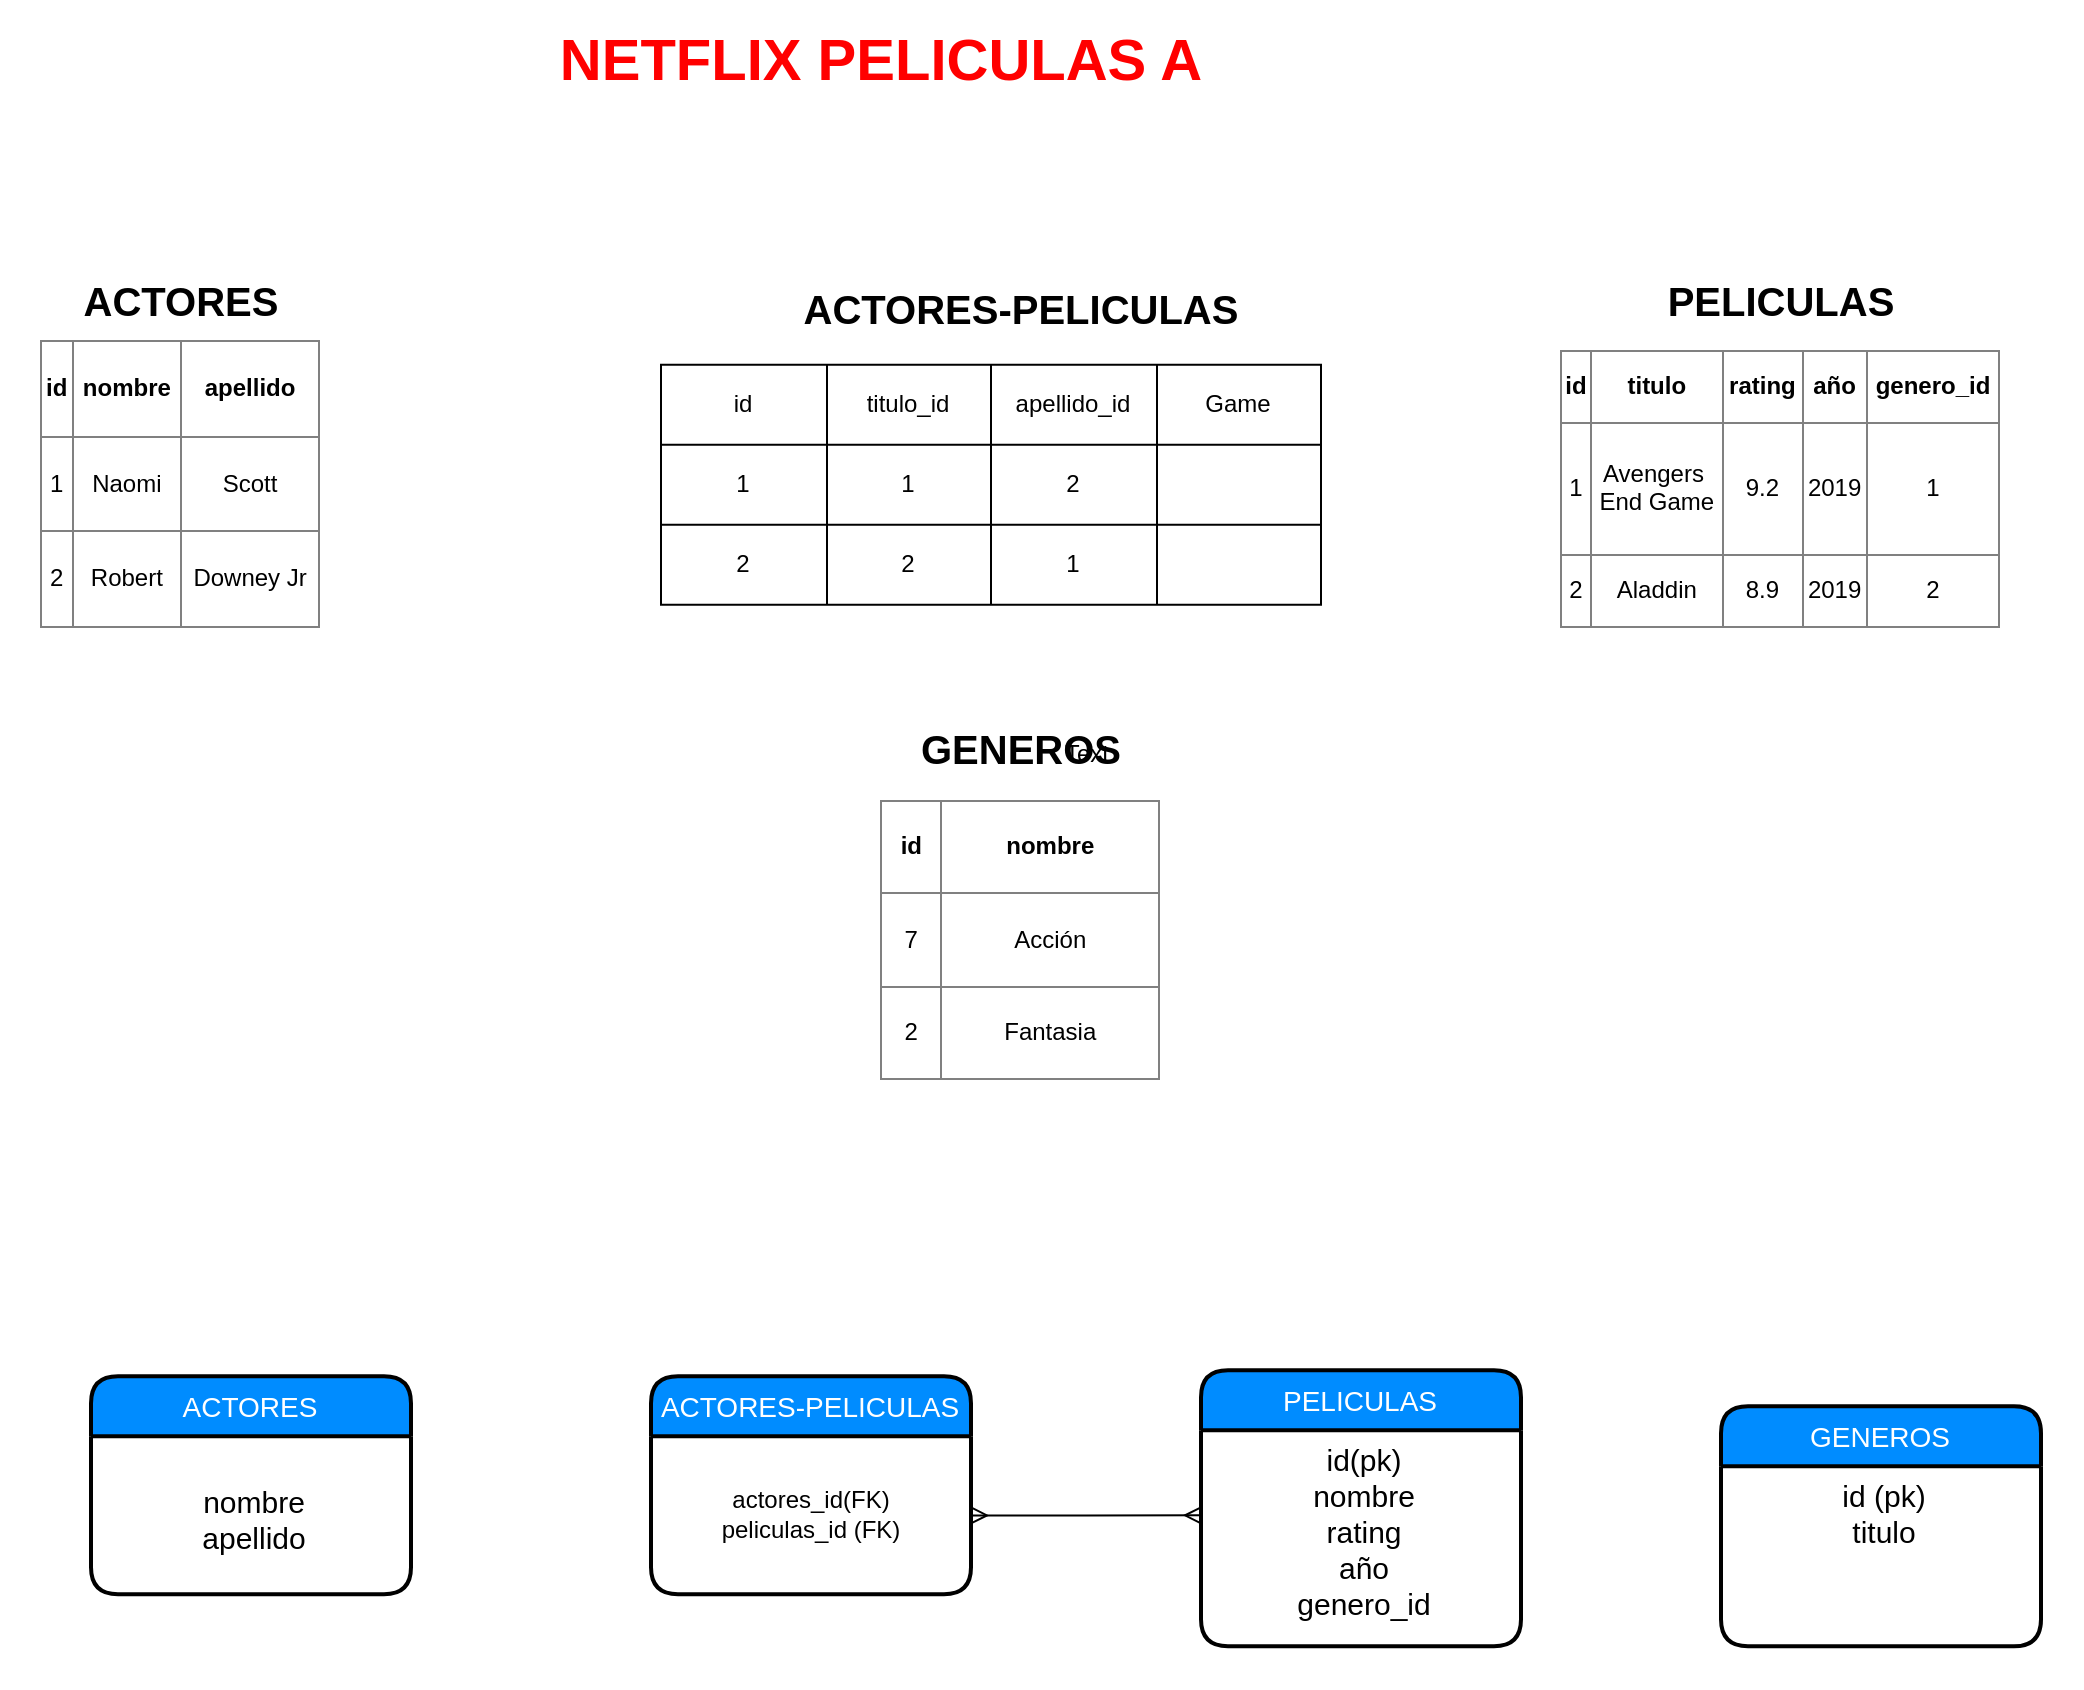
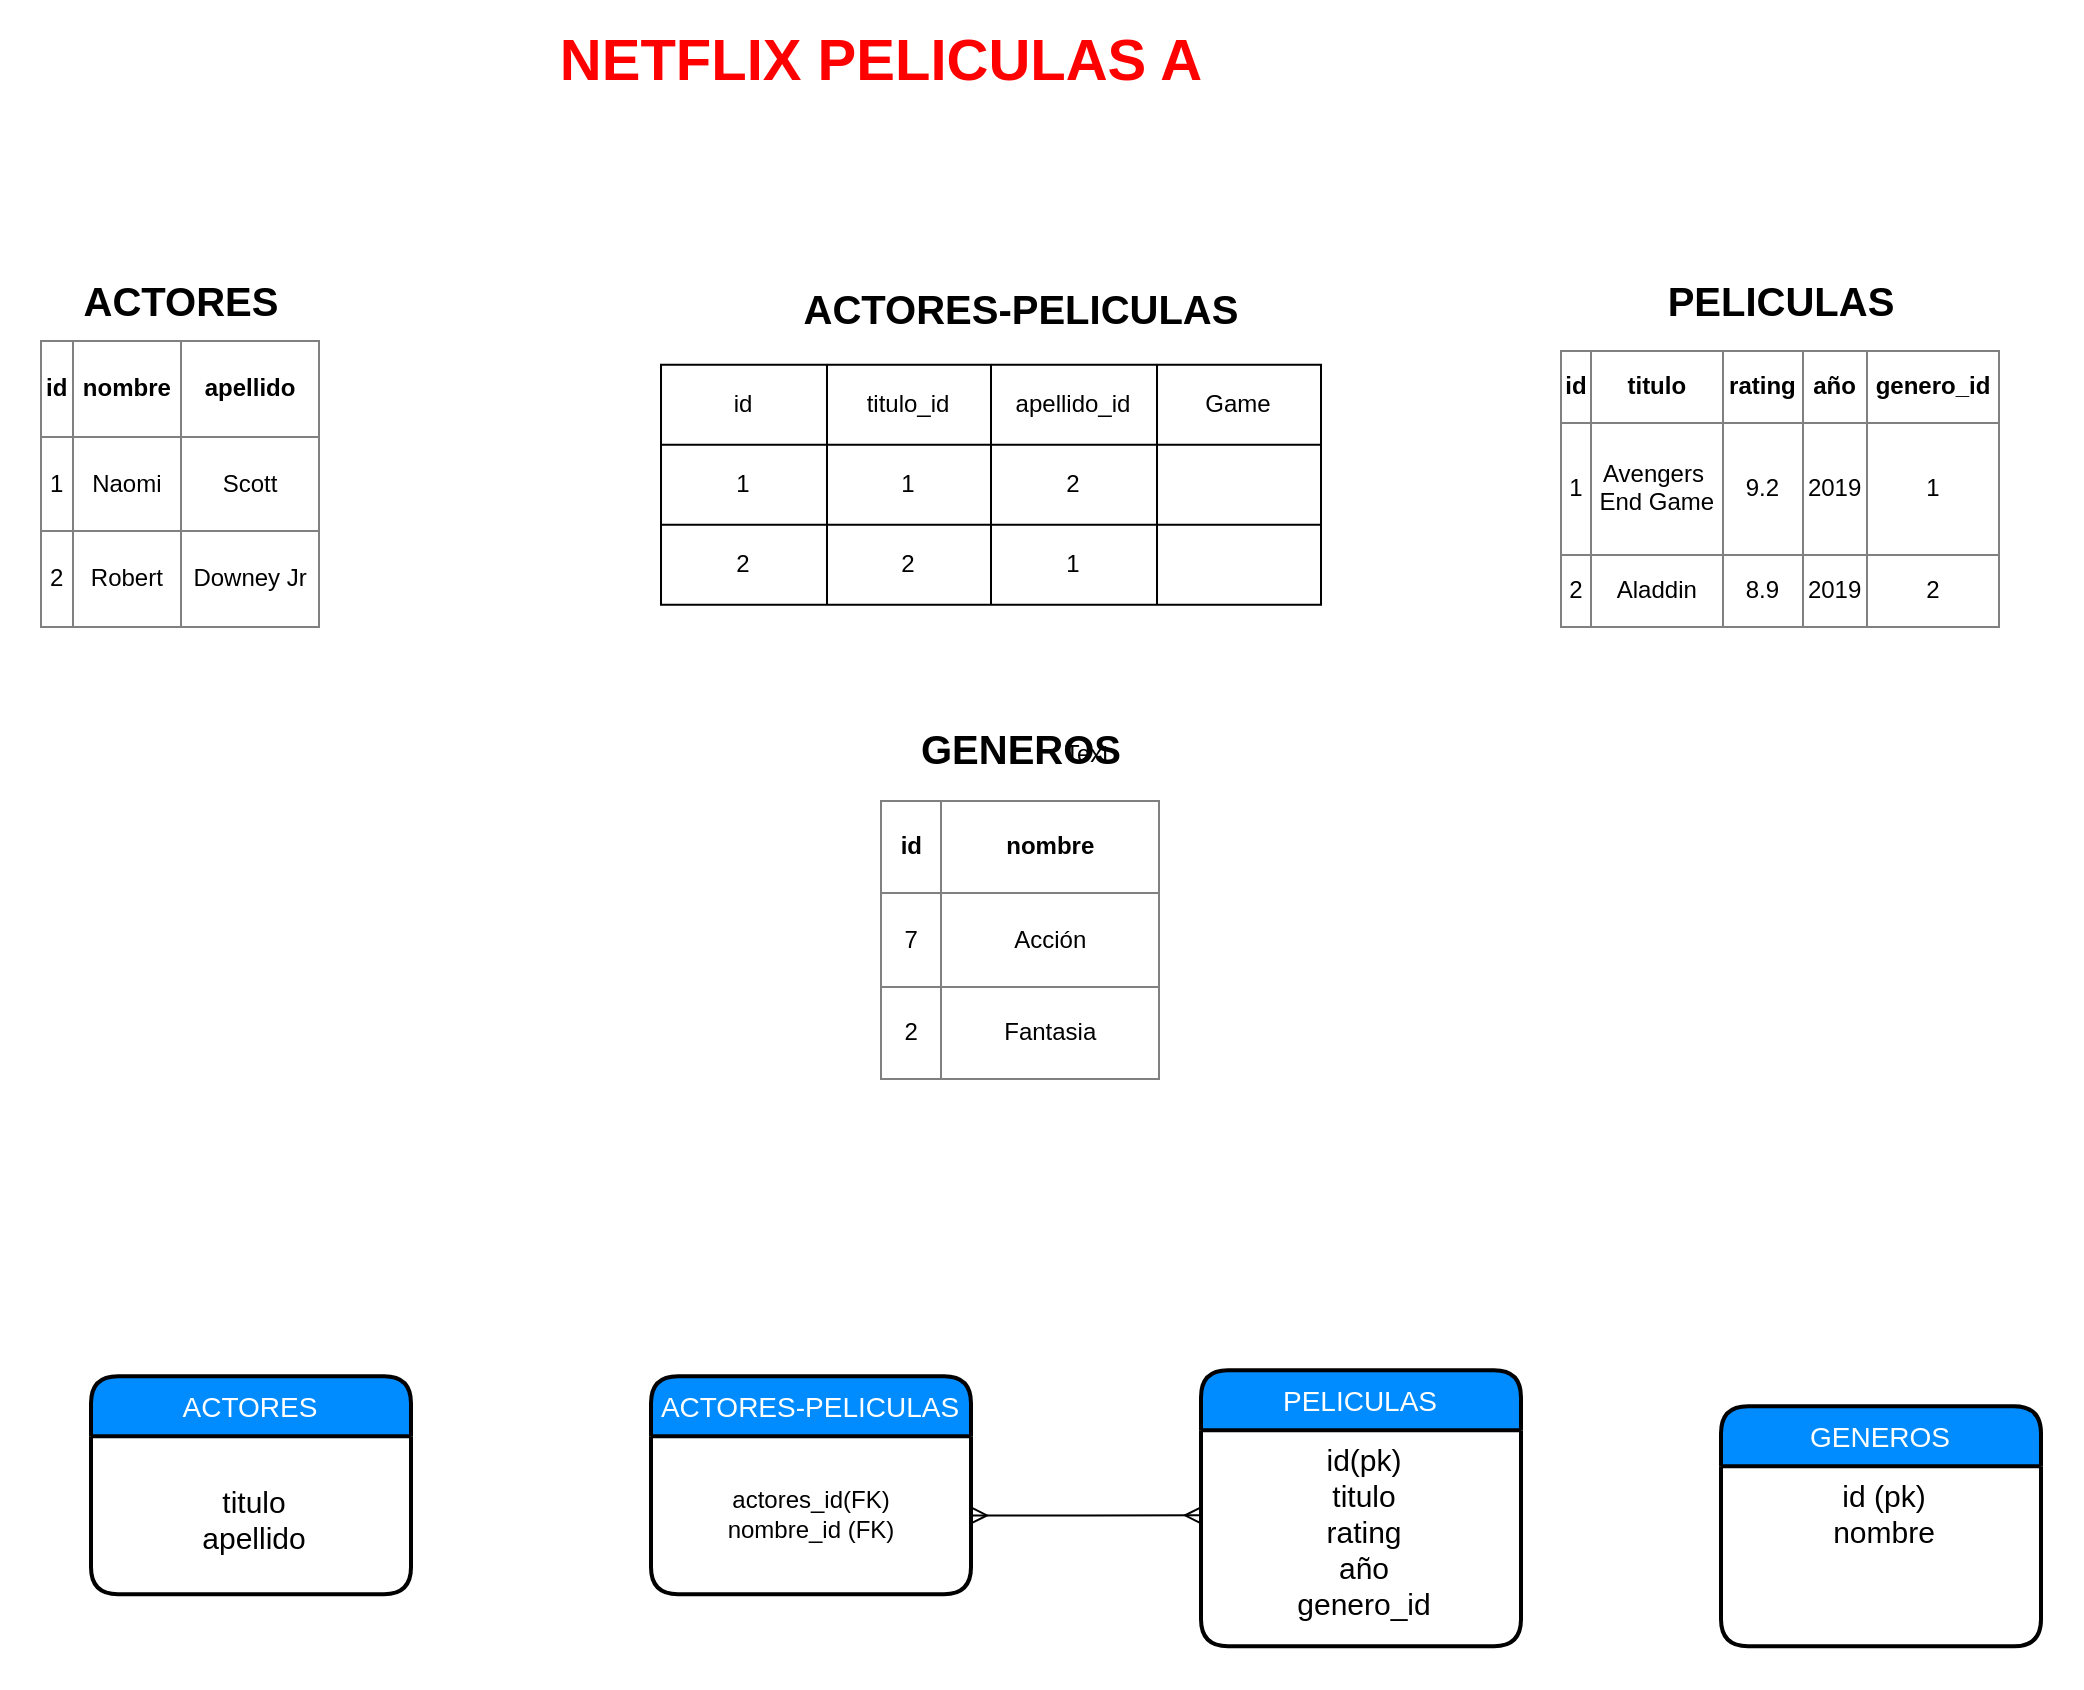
node "id(pk) nombre rating año genero_id": label "id(pk) nombre rating año genero_id" -> "id(pk) titulo rating año genero_id"
node "id (pk) titulo": label "id (pk) titulo" -> "id (pk) nombre"
node "nombre apellido": label "nombre apellido" -> "titulo apellido"
node "actores_id(FK) peliculas_id (FK)": label "actores_id(FK) peliculas_id (FK)" -> "actores_id(FK) nombre_id (FK)"
